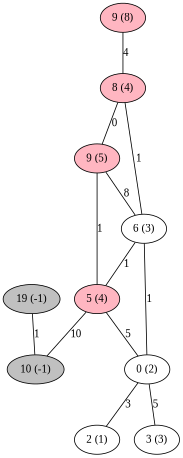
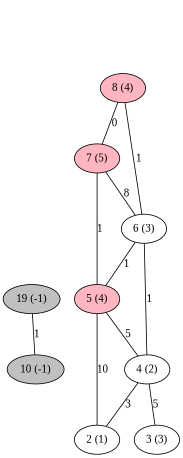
node "9 (8)": removed
node "9 (5)": label "9 (5)" -> "7 (5)"
edge "5 (4)" -- "10 (-1)": now "5 (4)" -- "2 (1)"
node "0 (2)": label "0 (2)" -> "4 (2)"
